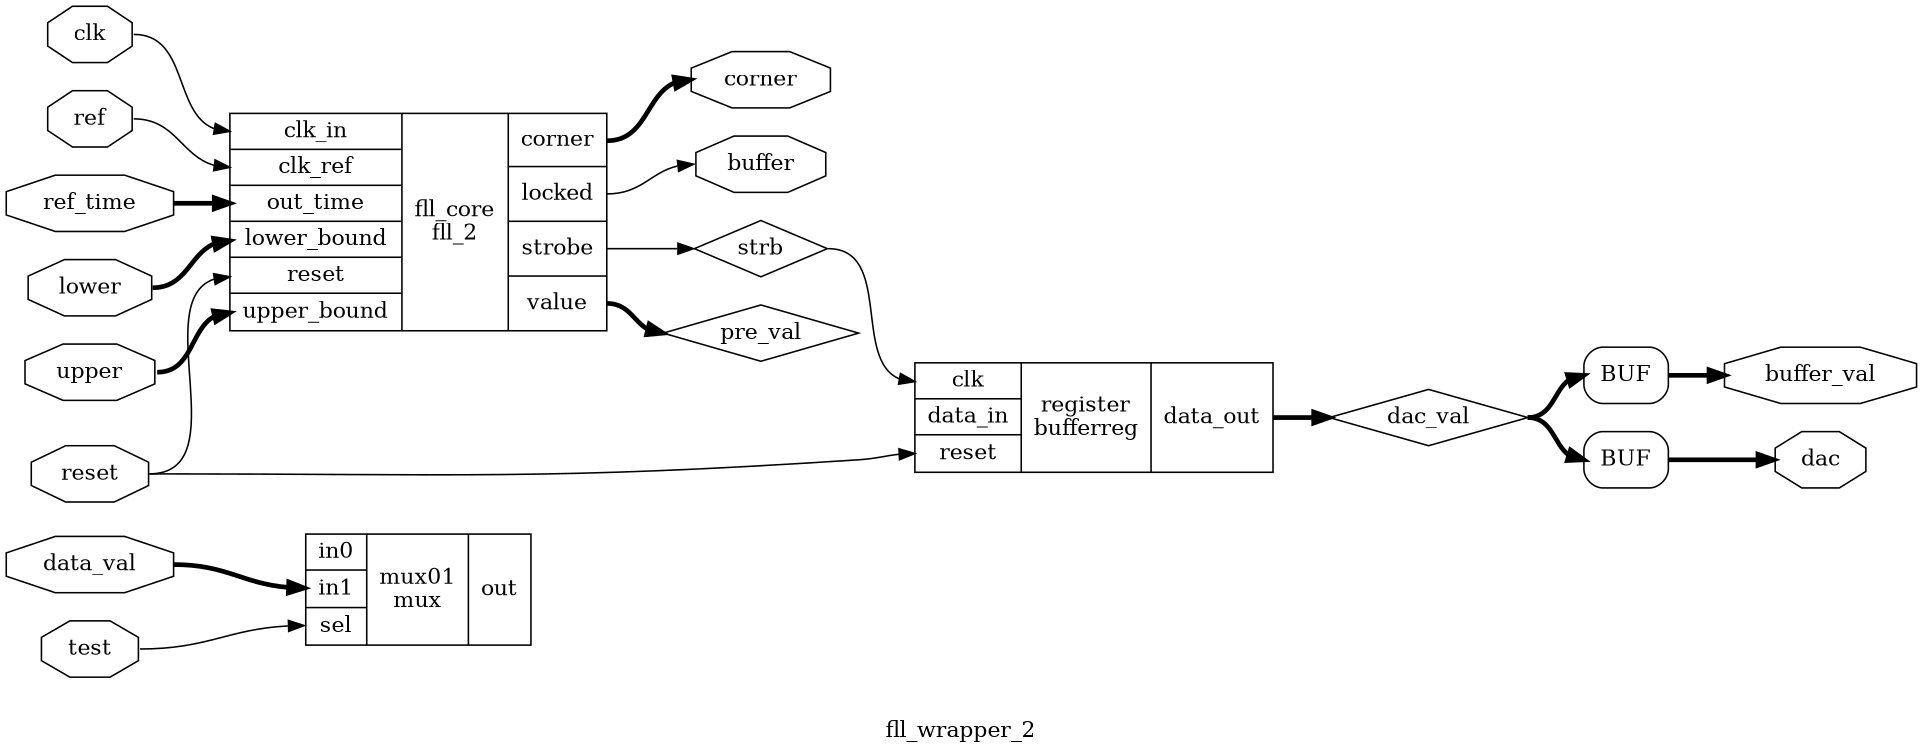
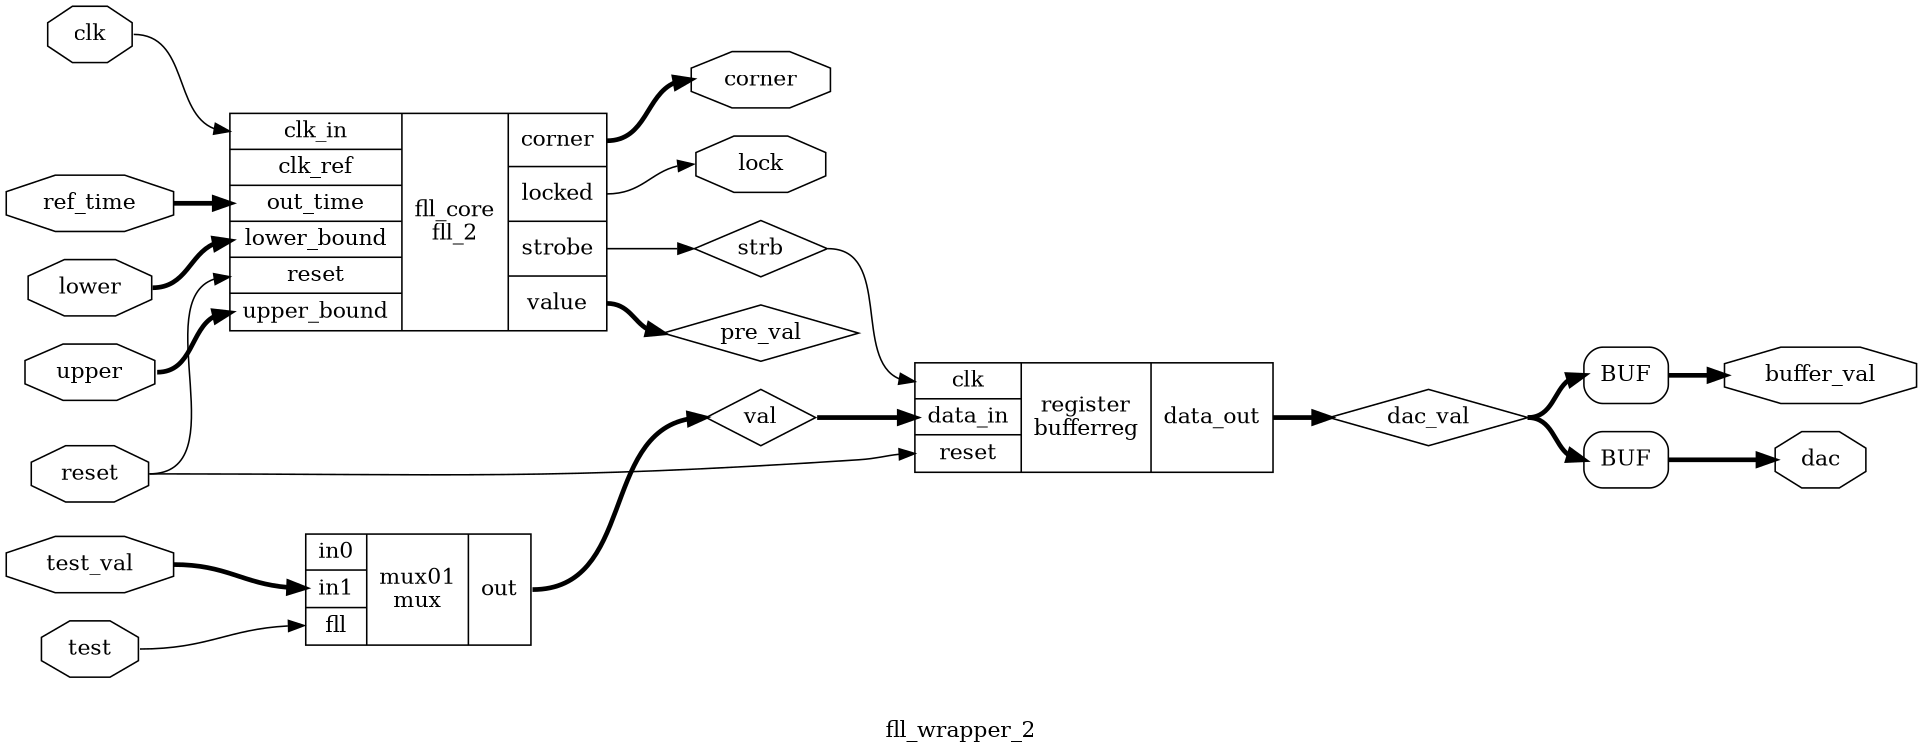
node "ref": removed
node "buffer": label "buffer" -> "lock"
node "val": added
node "data_val": label "data_val" -> "test_val"
node "in0": text "sel" -> "fll"
